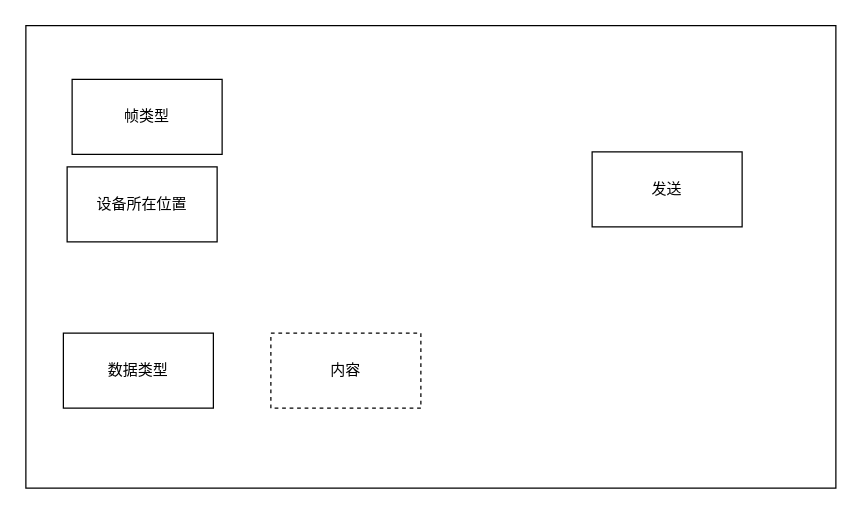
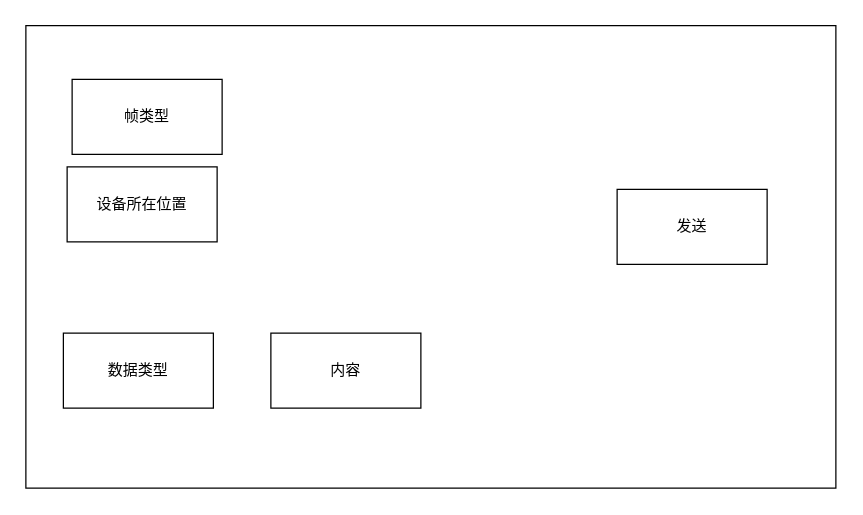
node "发送": moved (667, 189) -> (692, 227)
node "内容": style dashed -> solid
